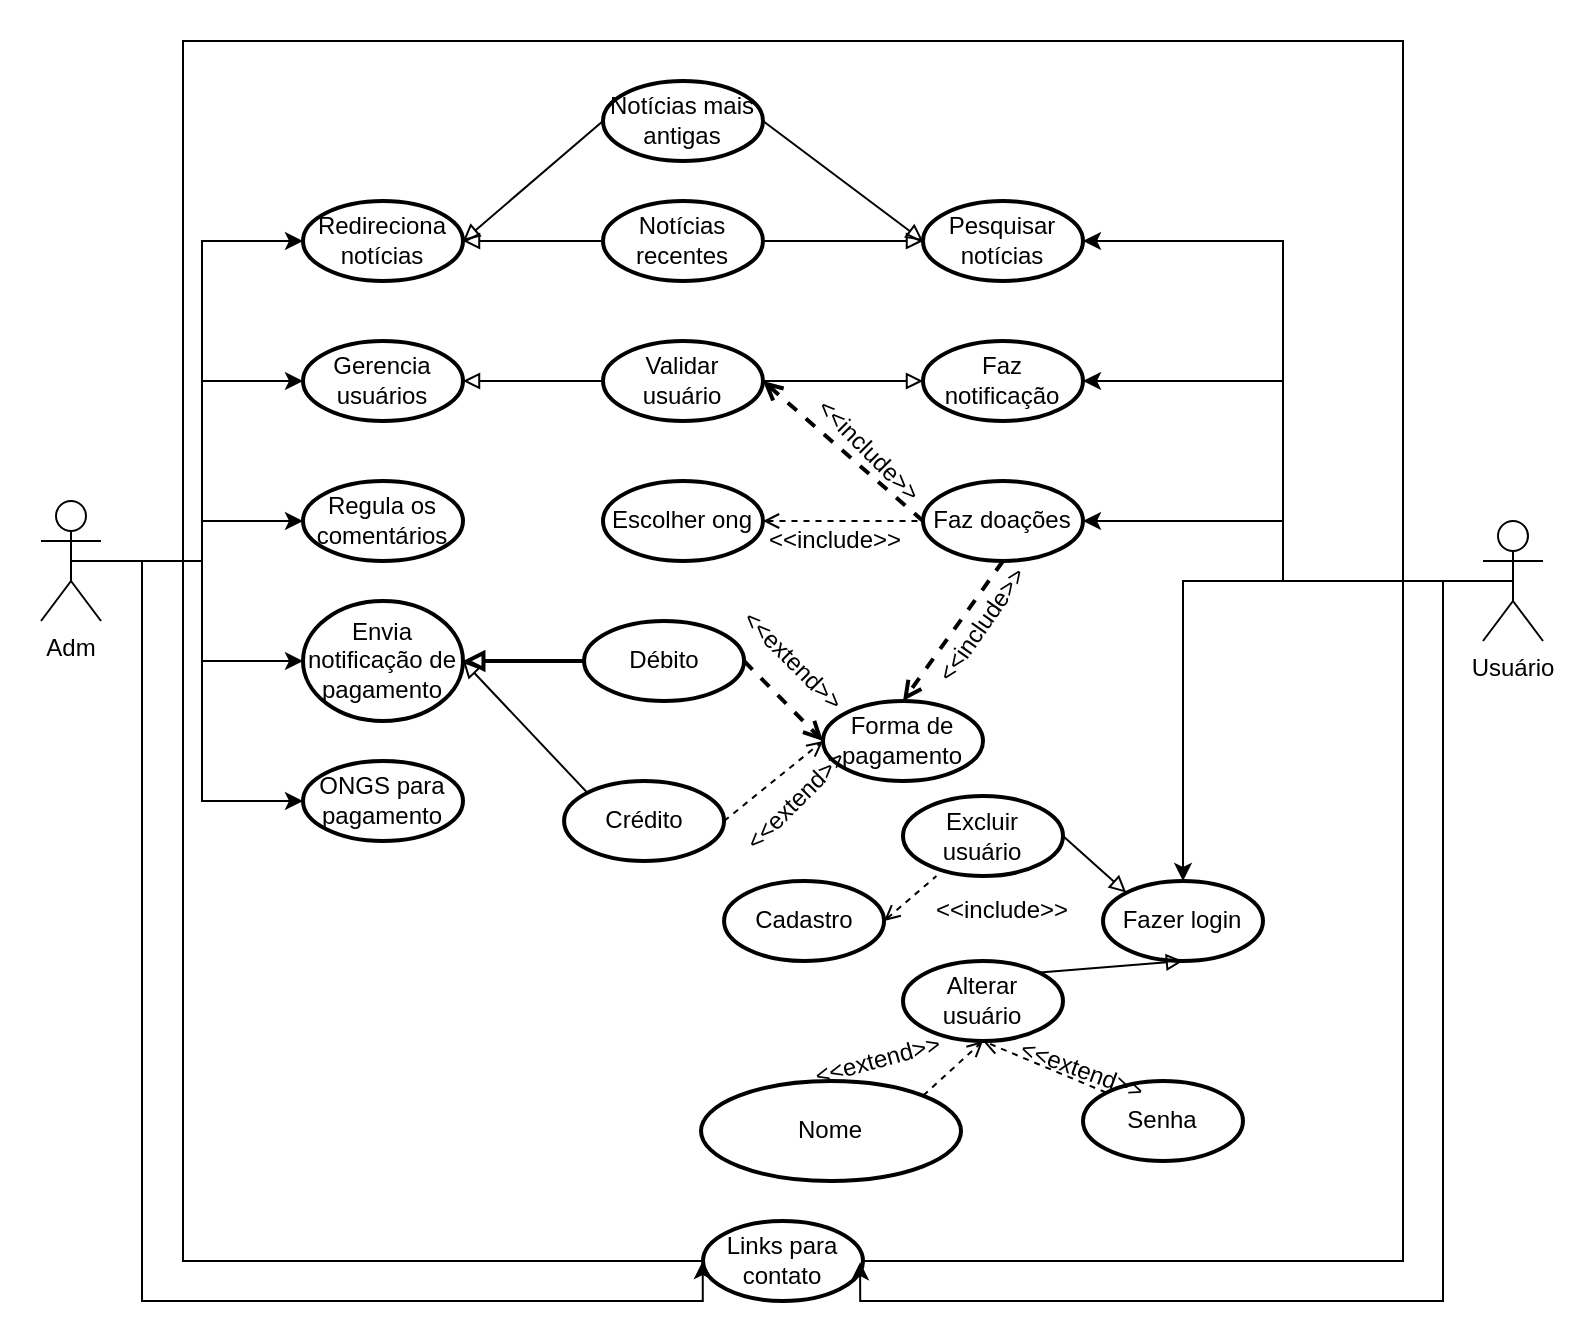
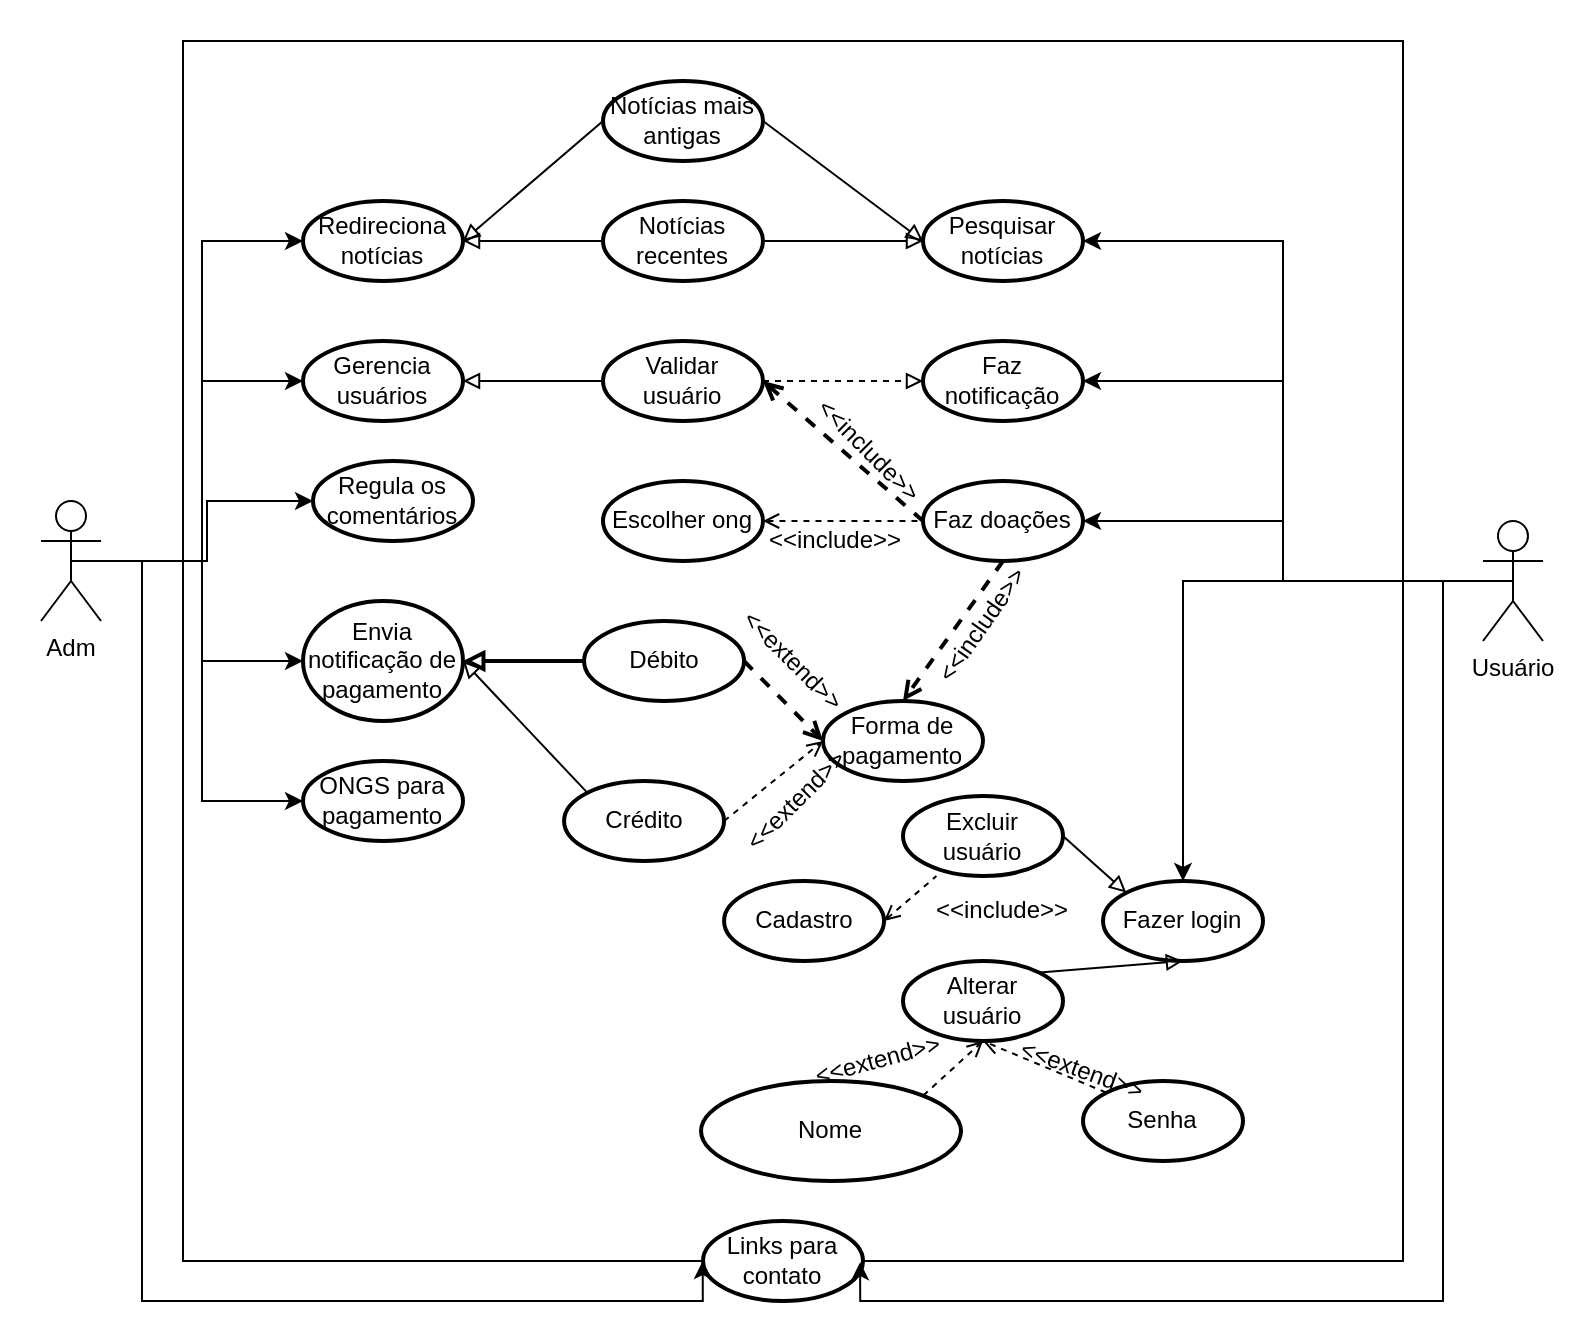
edge "Validar usuário" -> "Faz notificação": style solid -> dashed
node "Regula os comentários": moved (383, 521) -> (393, 501)
